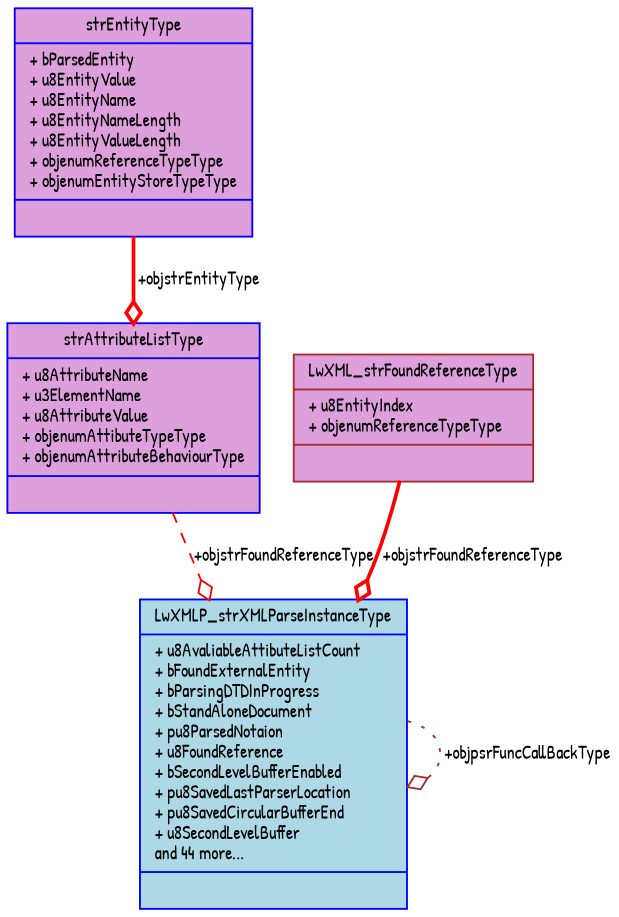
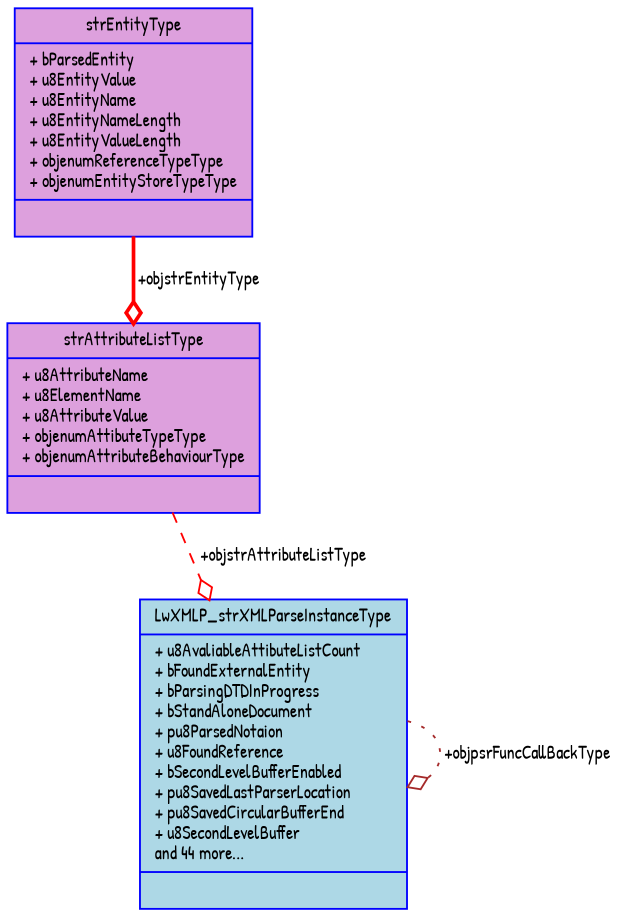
node "strAttributeListType": text "+ u3ElementName" -> "+ u8ElementName"
node "LwXML_strFoundReferenceType": removed
edge "strAttributeListType" -> "LwXMLP_strXMLParseInstanceType": label " +objstrFoundReferenceType" -> " +objstrAttributeListType"
